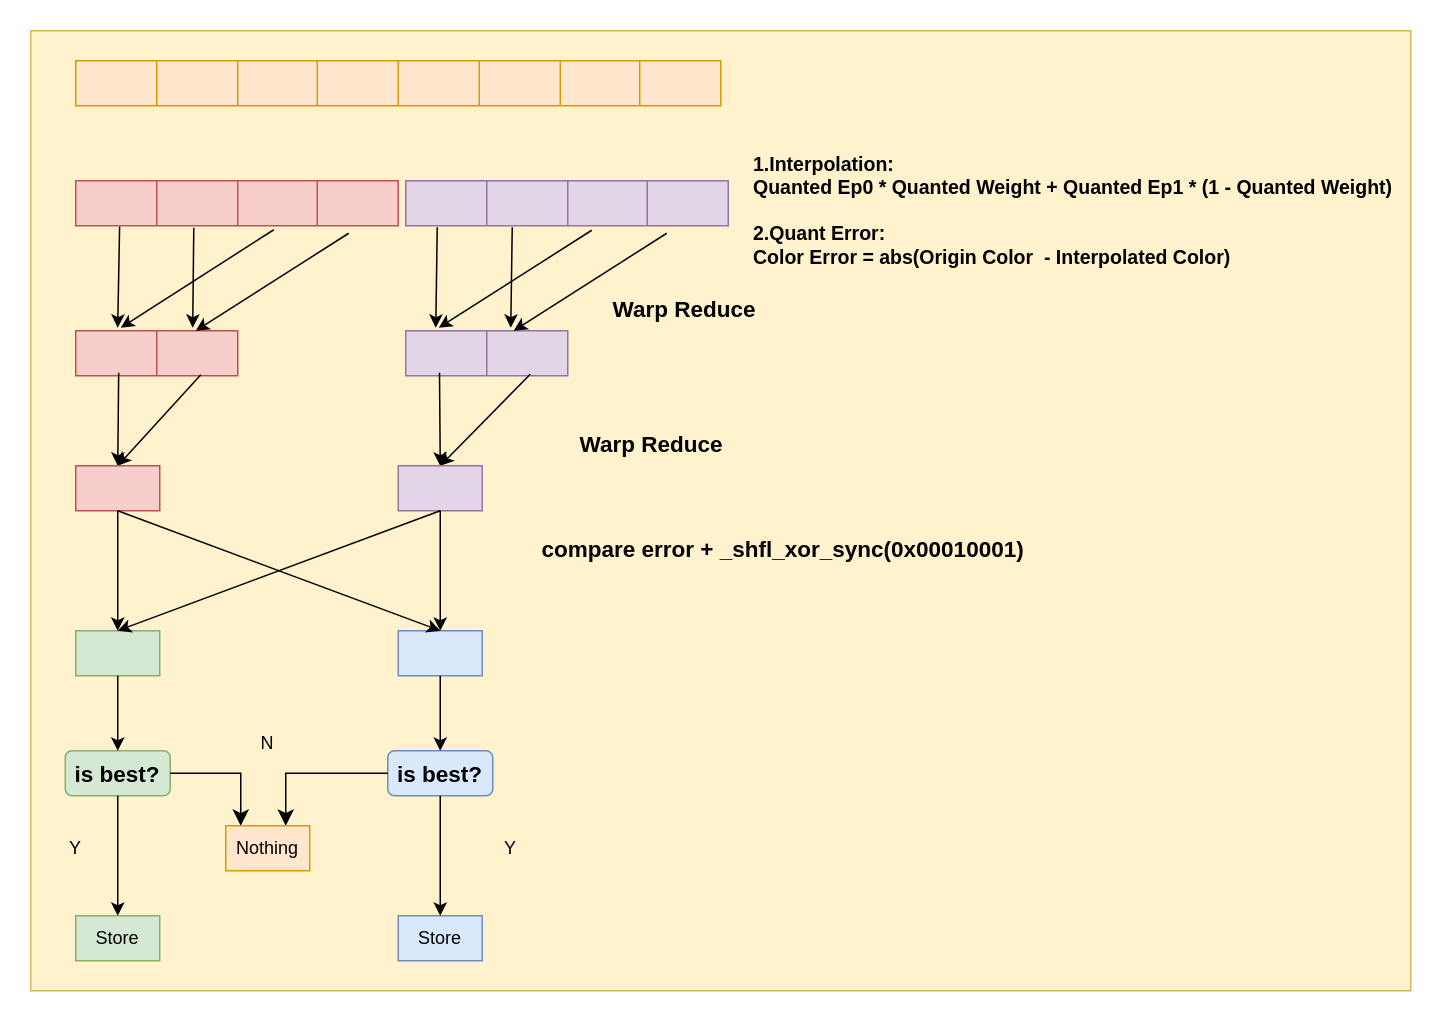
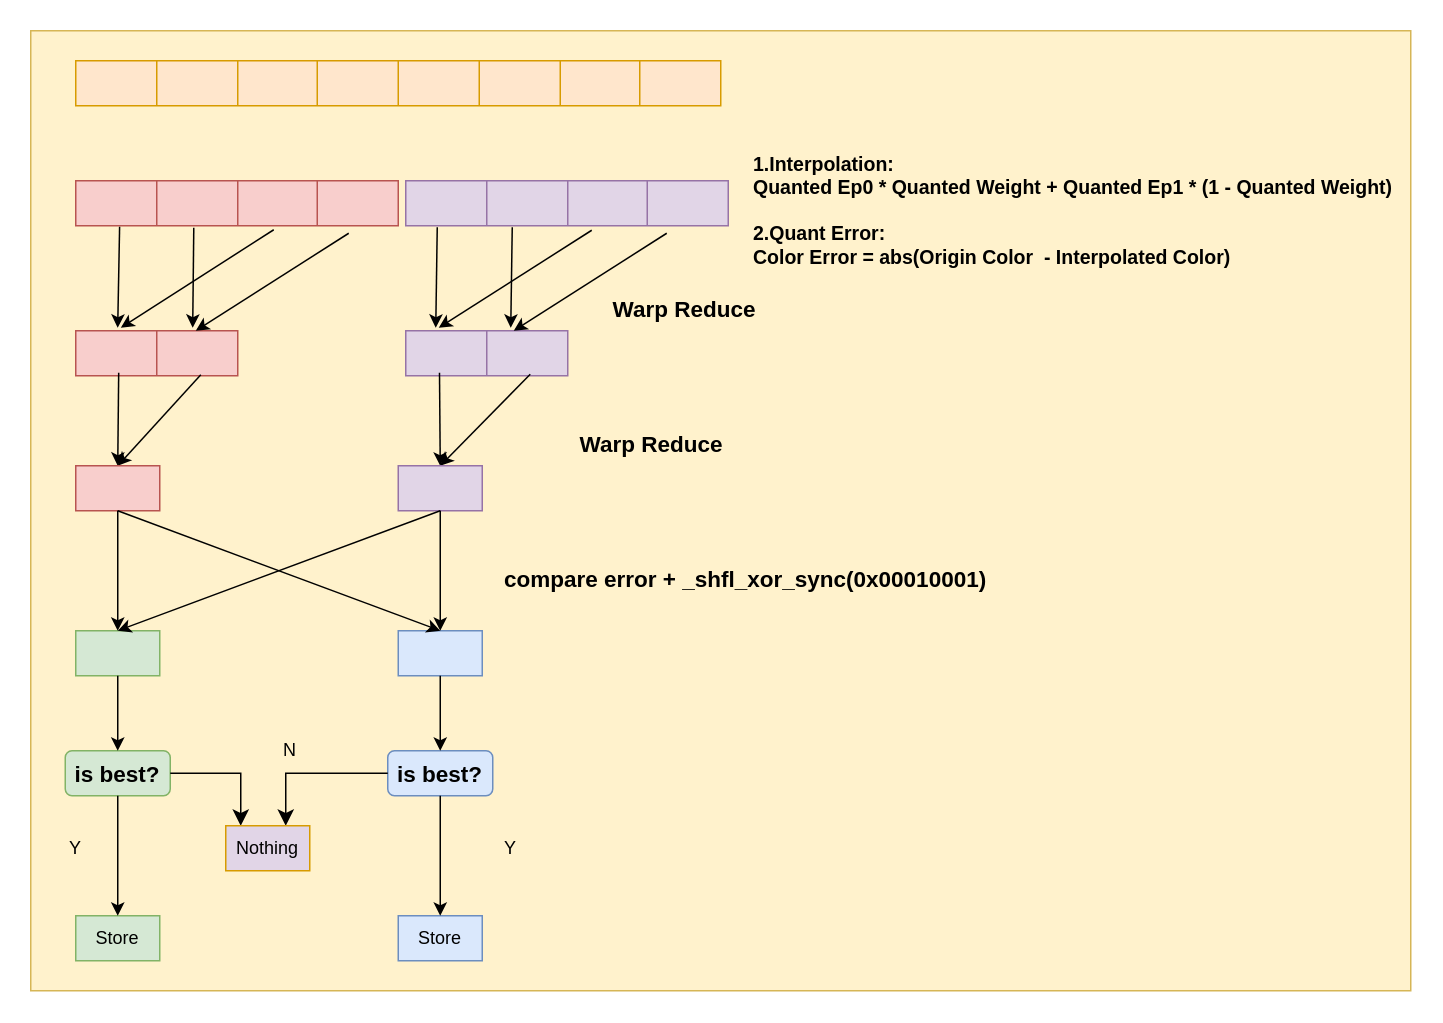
node "compare error + _shfl_xor_sync(0x00010001)": moved (859, 548) -> (821, 578)
node "N": moved (268, 743) -> (290, 751)
node "Nothing": fillcolor #ffe6cc -> #e1d5e7
